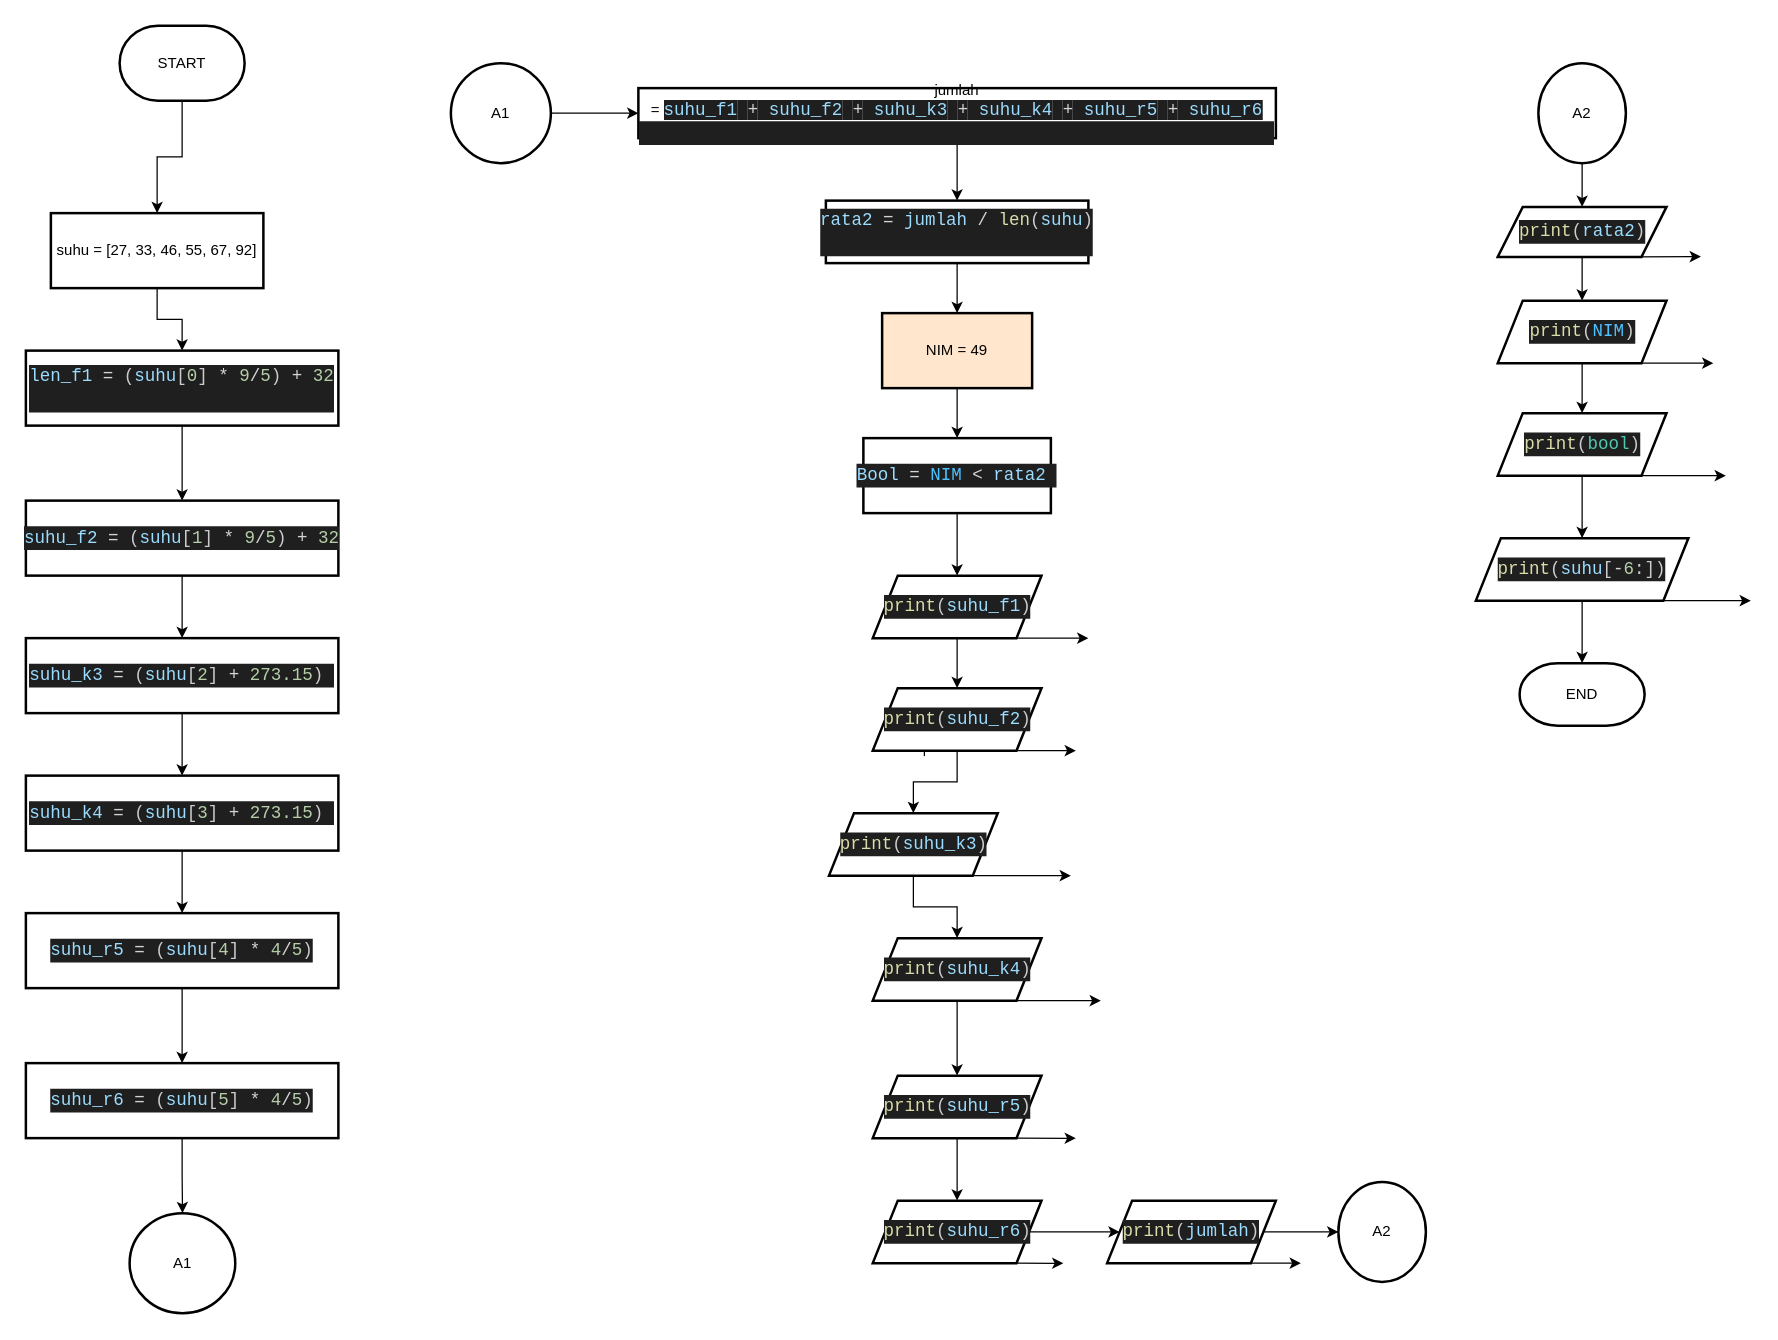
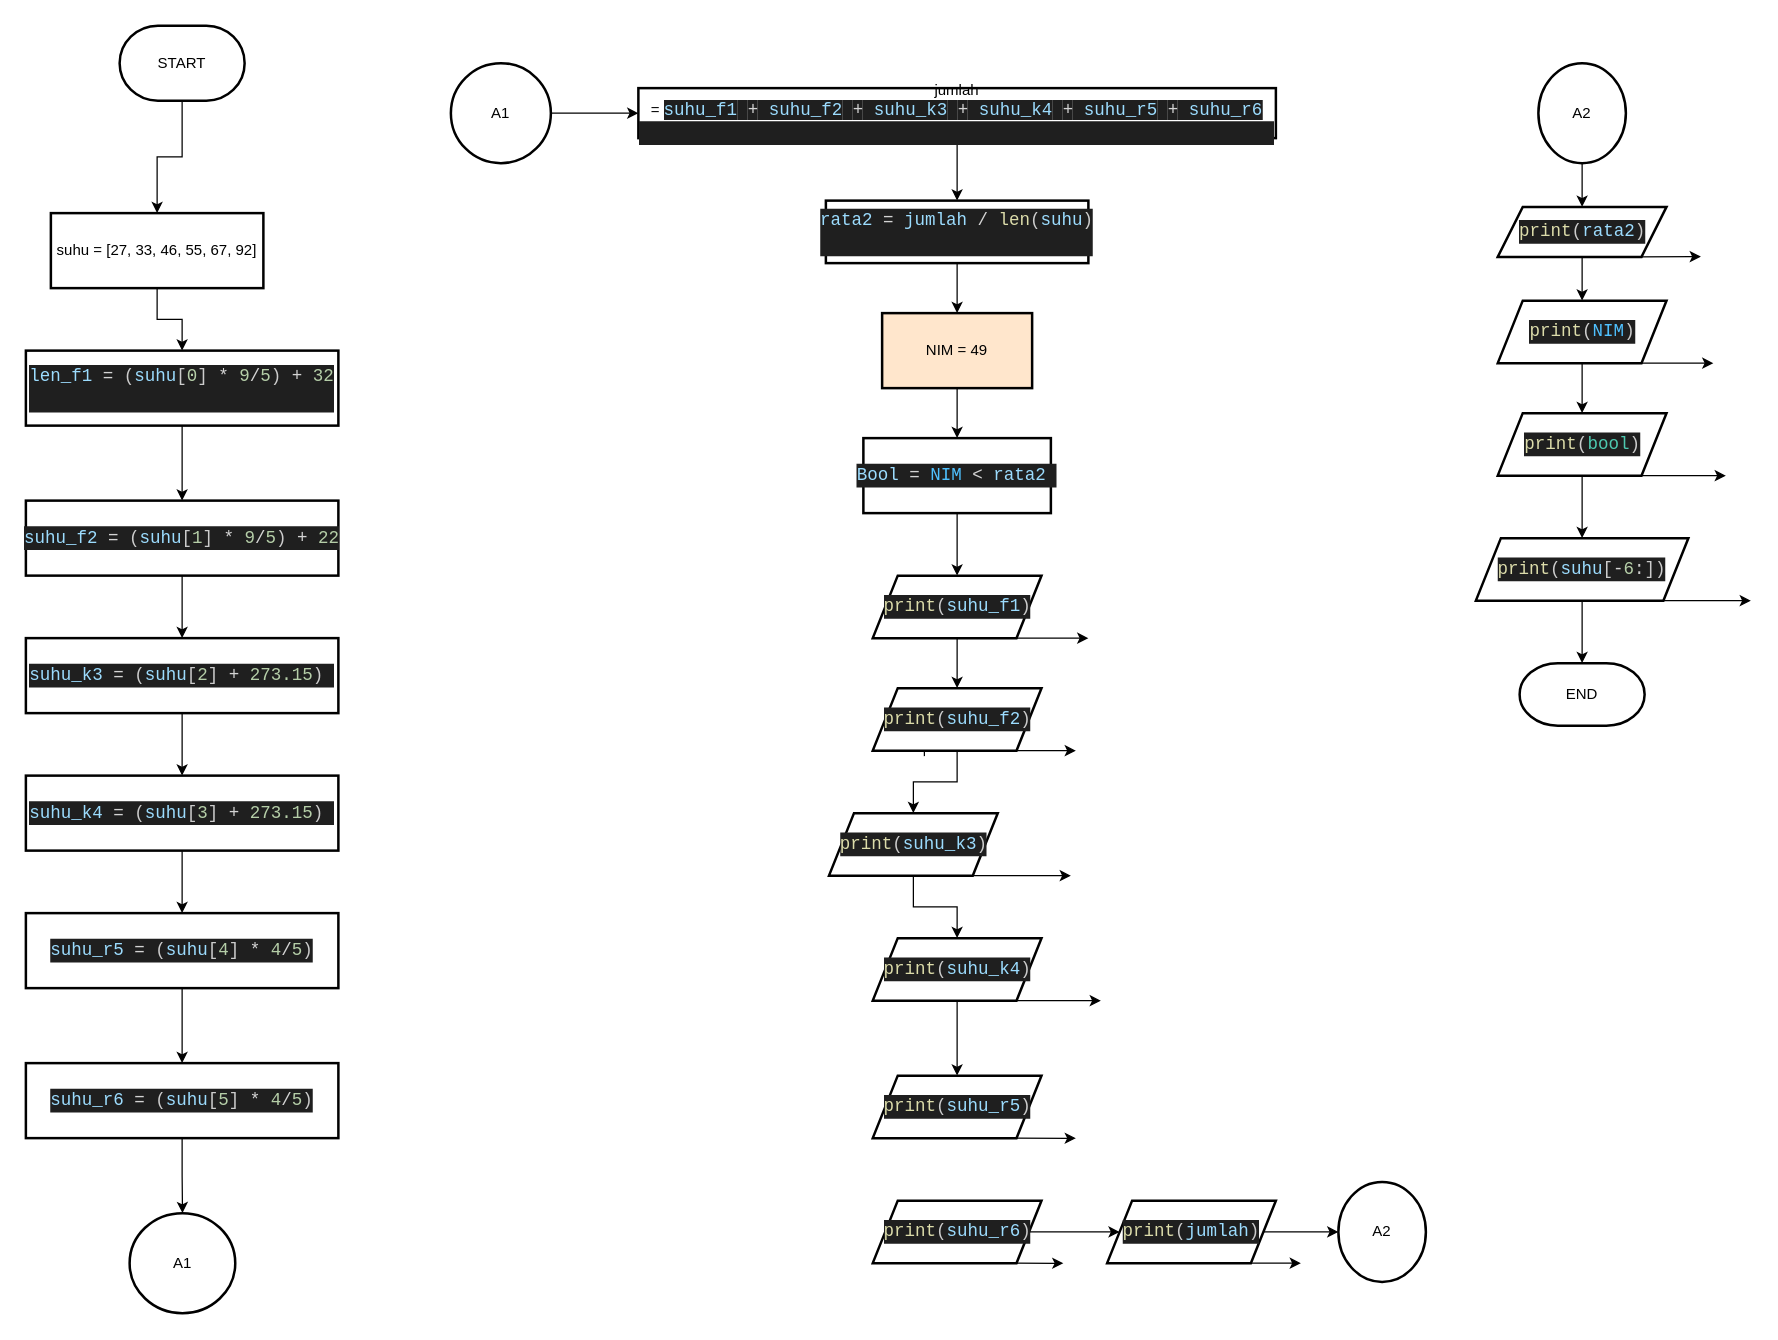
node "suhu_f2 = (suhu[1] * 9/5) + 32": label "suhu_f2 = (suhu[1] * 9/5) + 32" -> "suhu_f2 = (suhu[1] * 9/5) + 22"
edge "print(suhu_r5)" -> "print(suhu_r6)": removed
